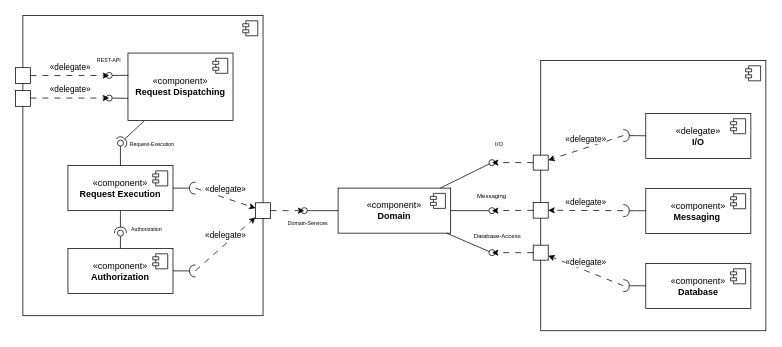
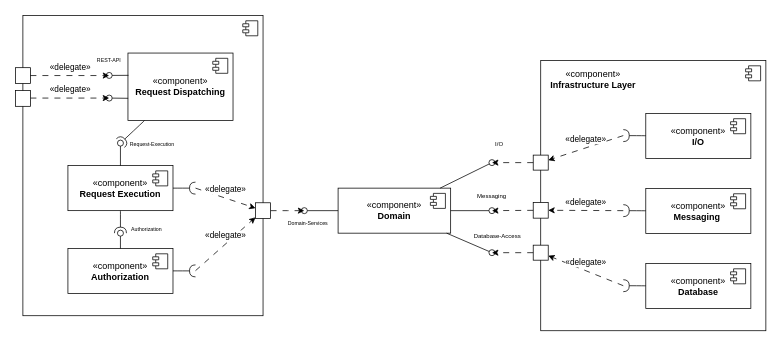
node "«component» Infrastructure Layer": added
node "«delegate» I/O": label "«delegate» I/O" -> "«component» I/O"
